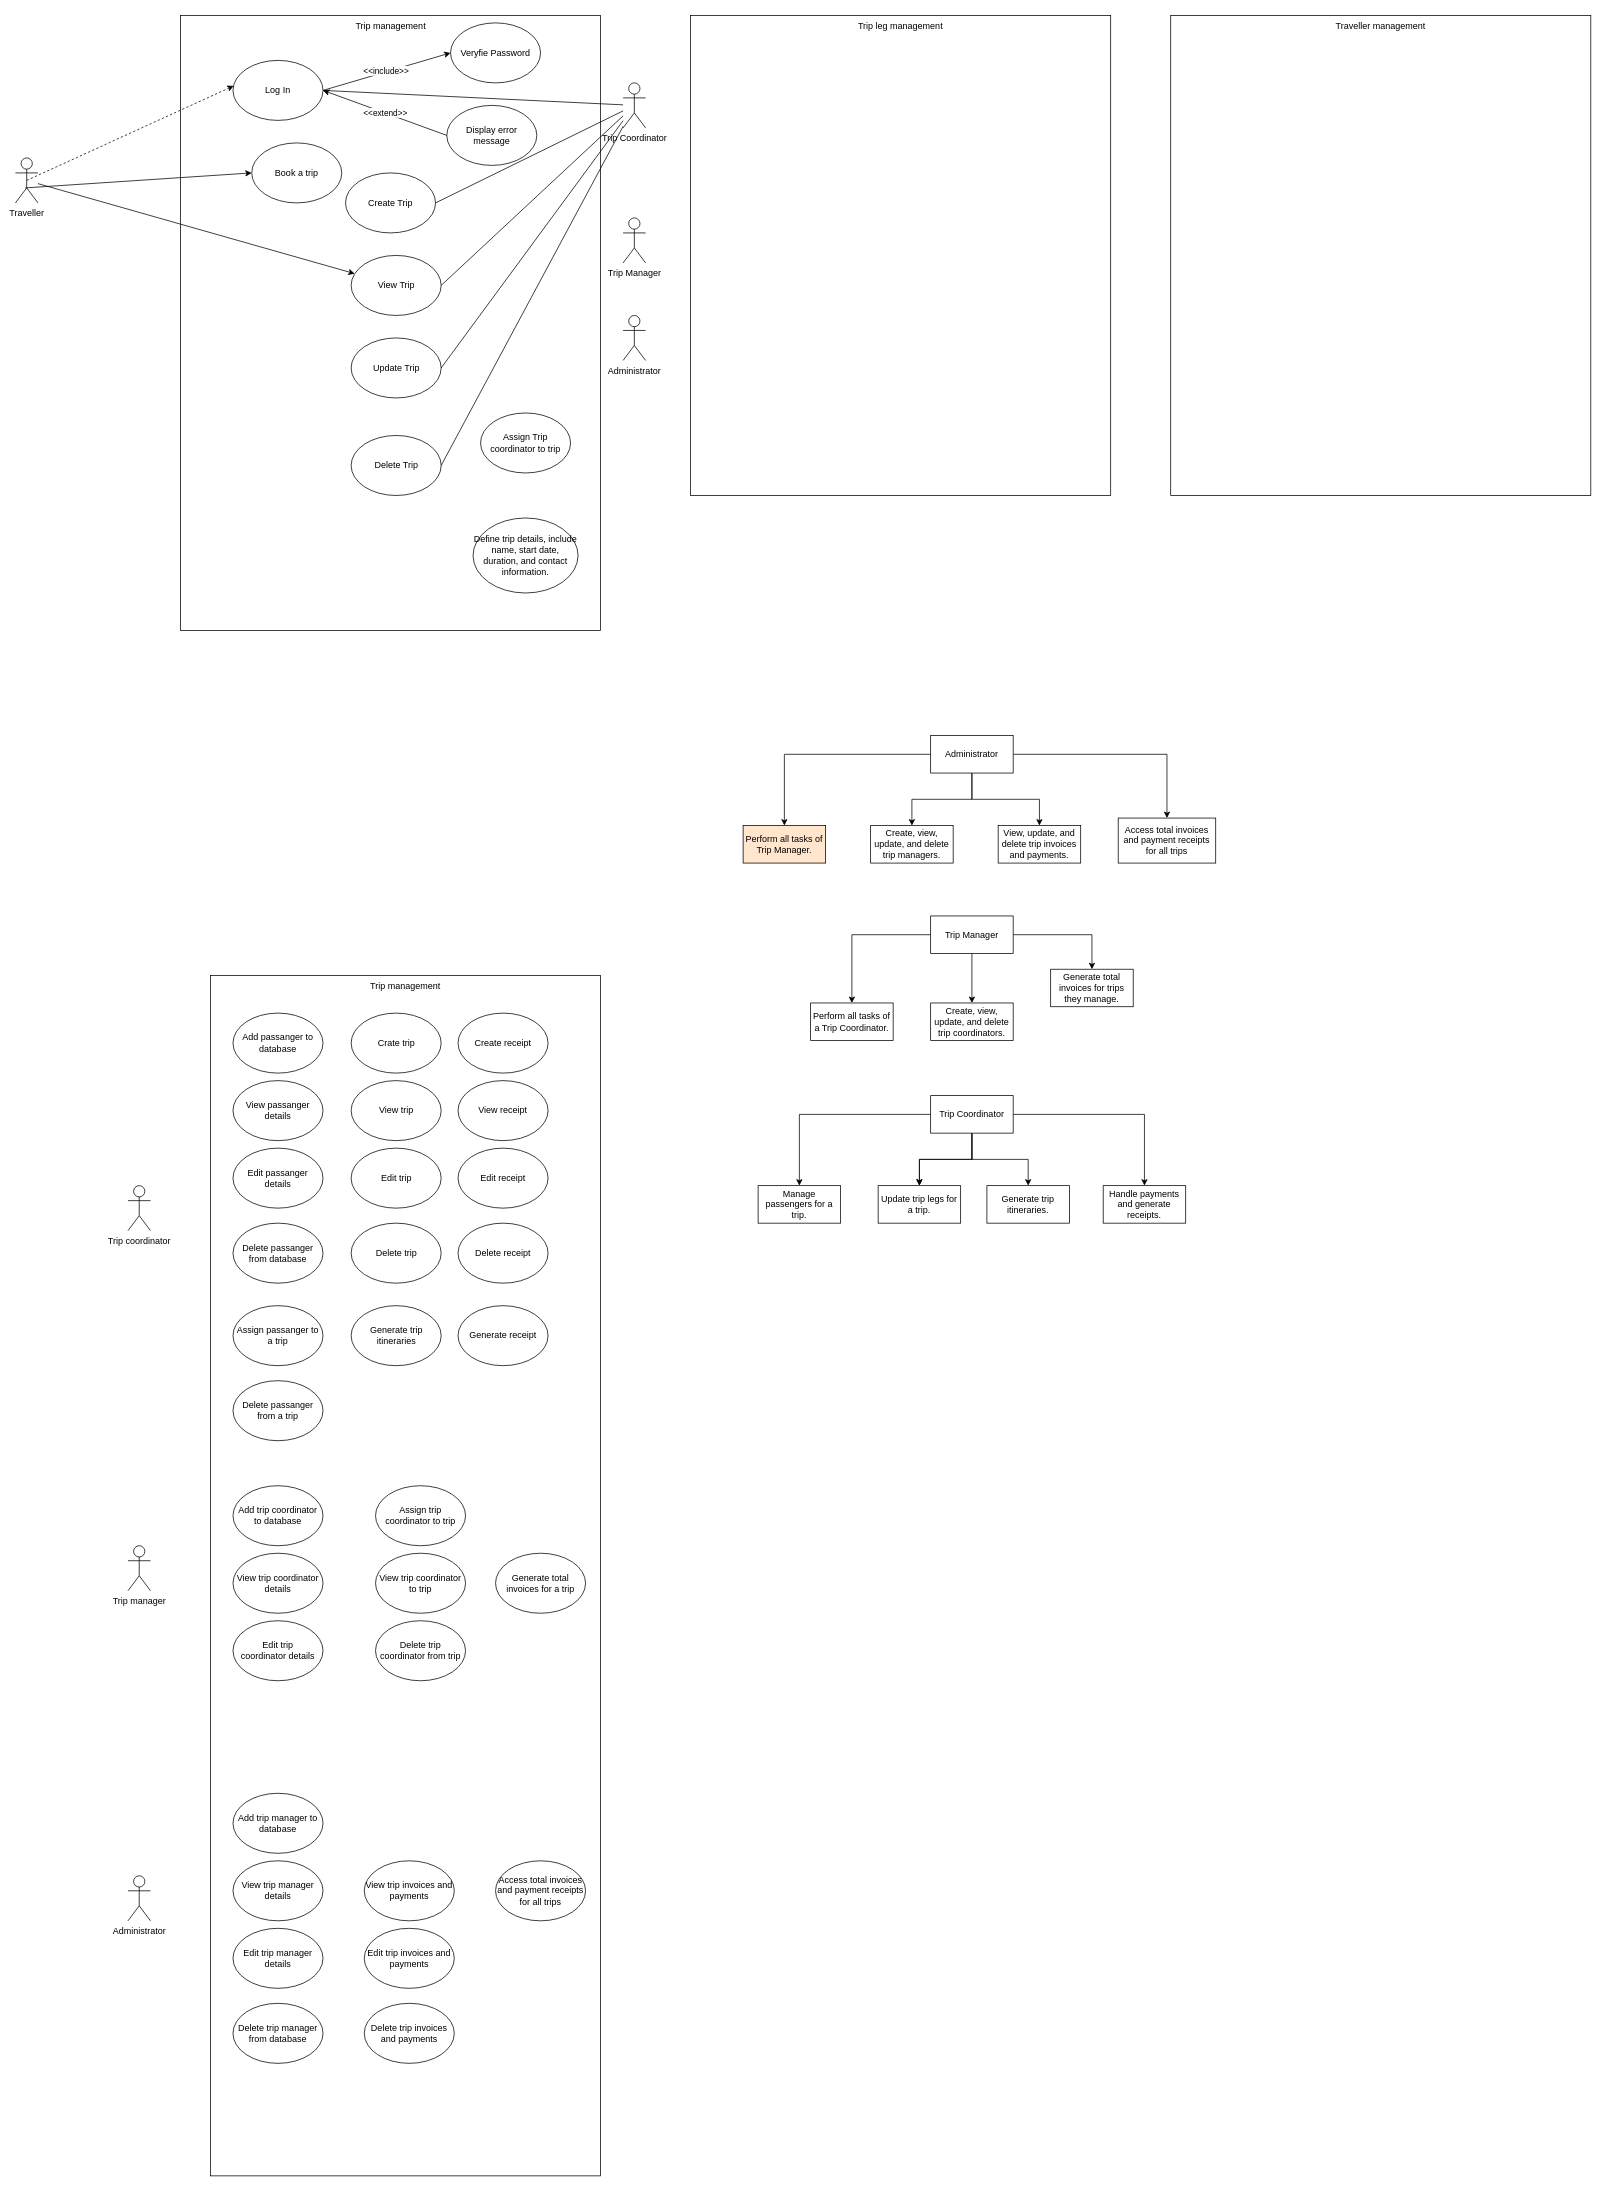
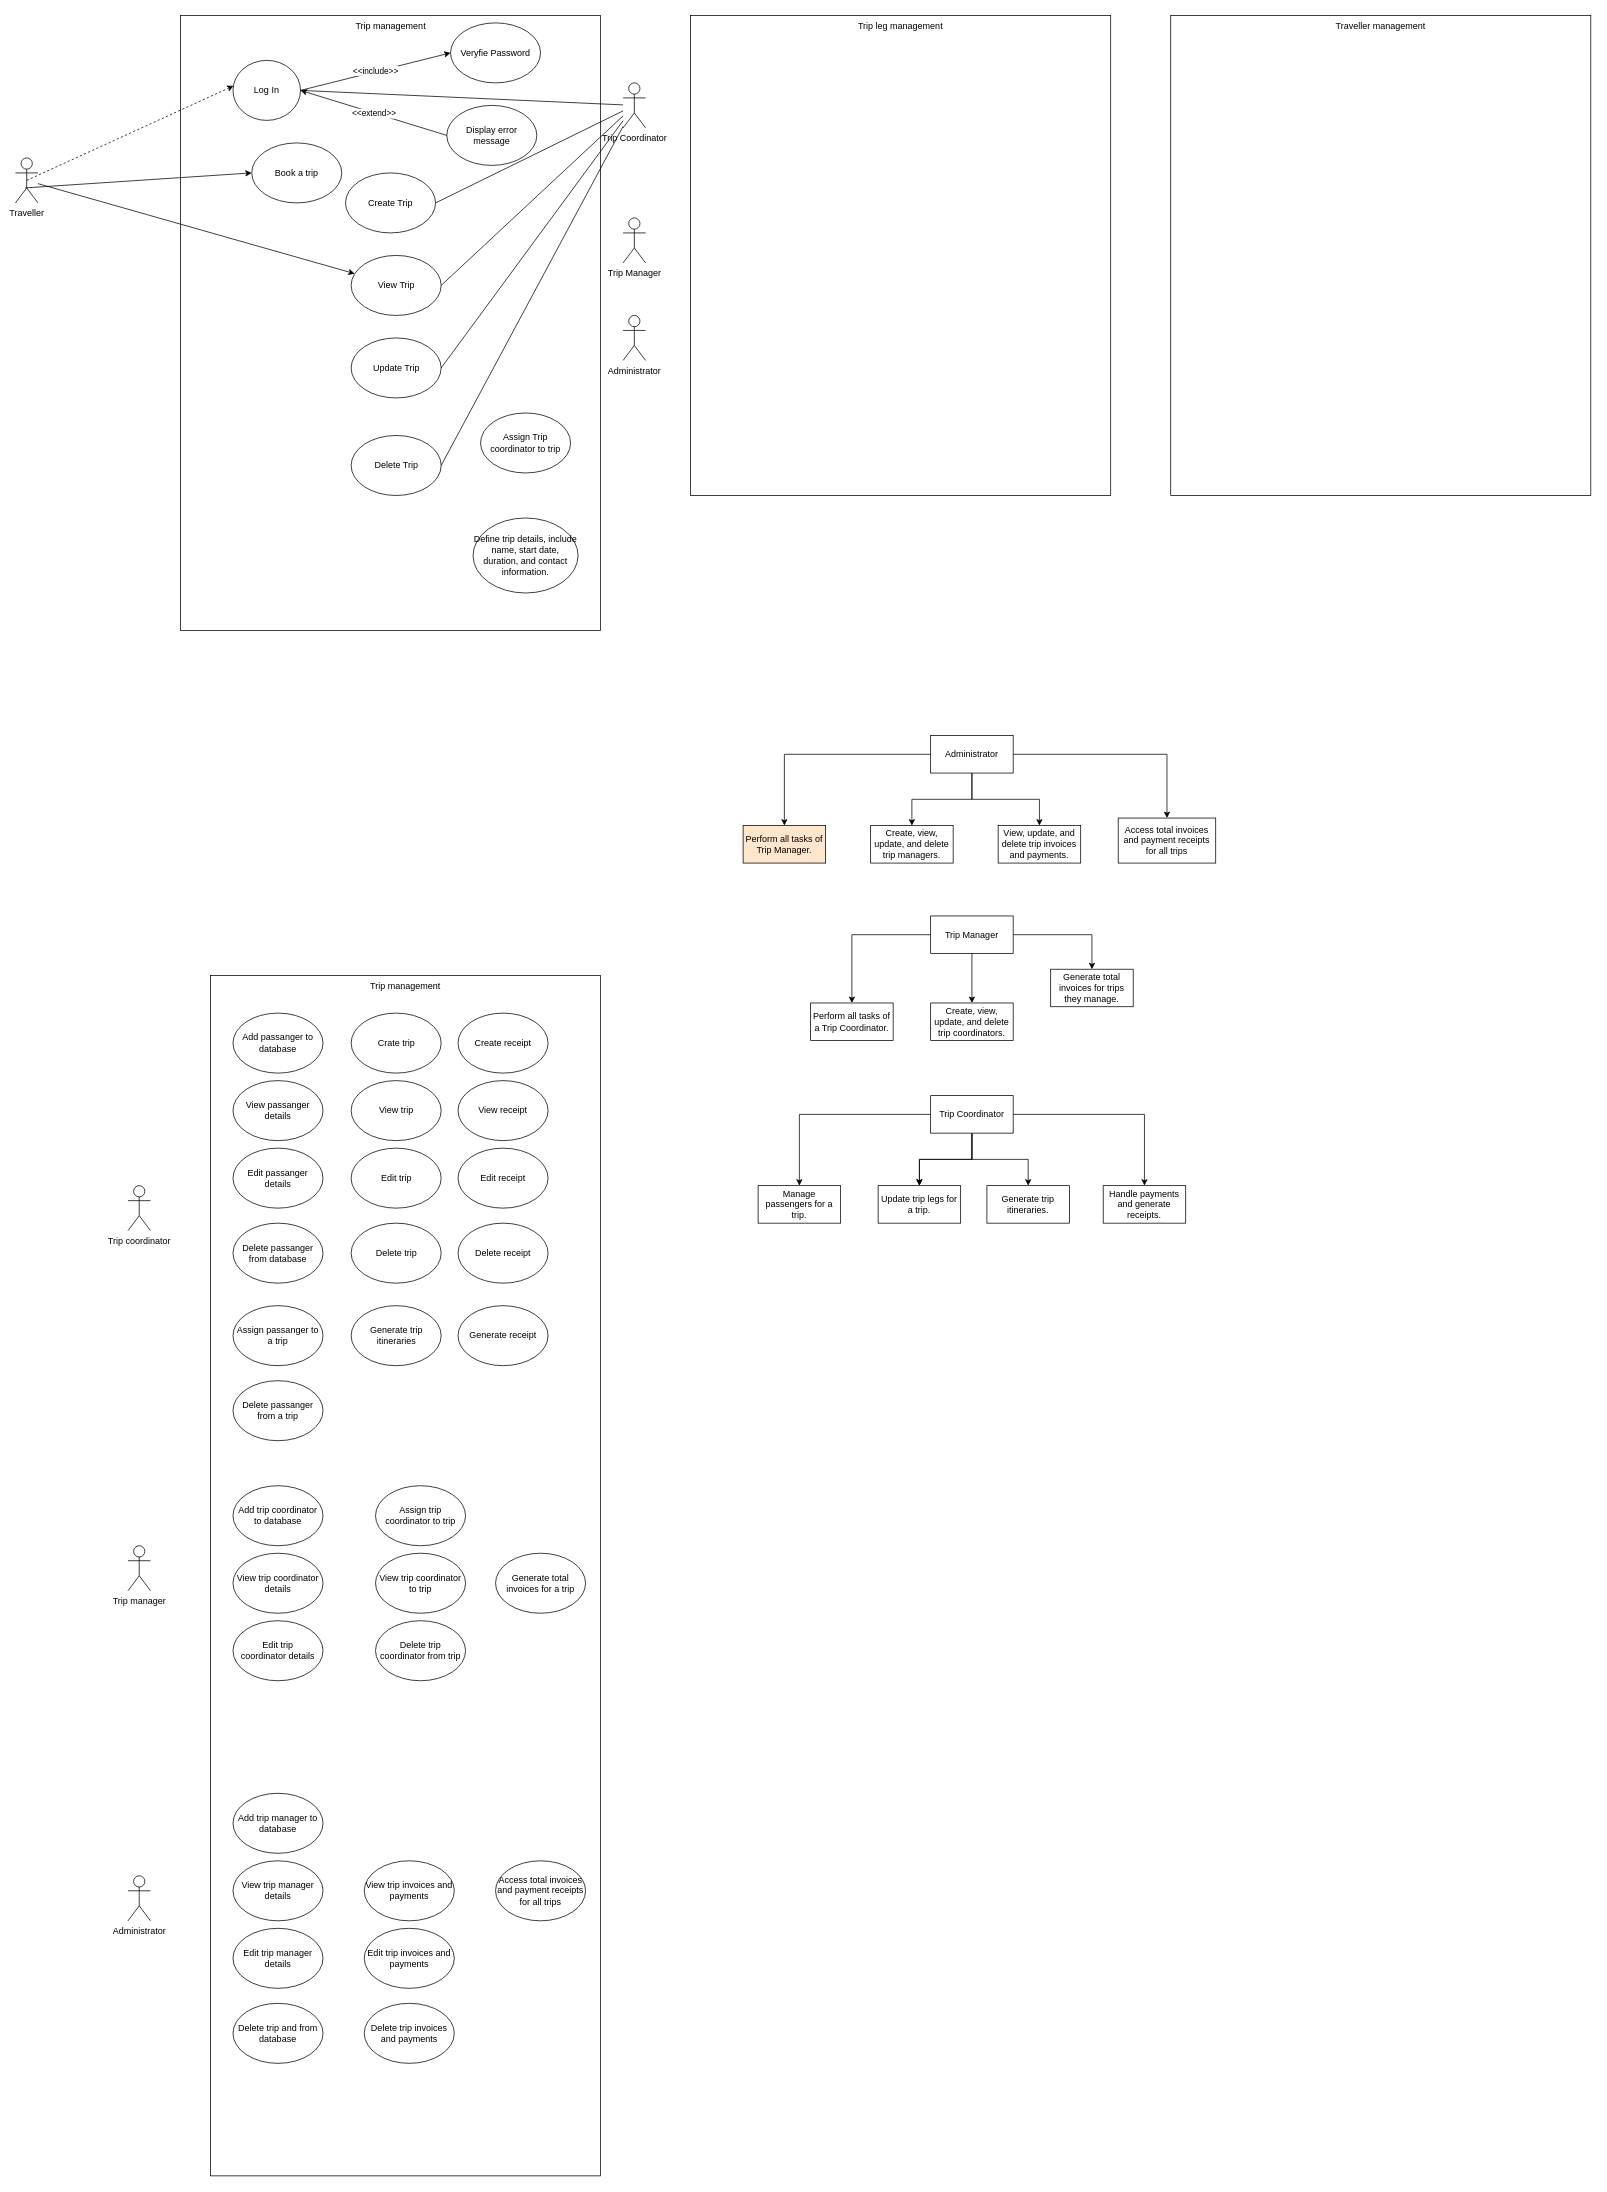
node "Log In": size 90x60 -> 68x60
node "Delete trip manager from database": label "Delete trip manager from database" -> "Delete trip and from database"
